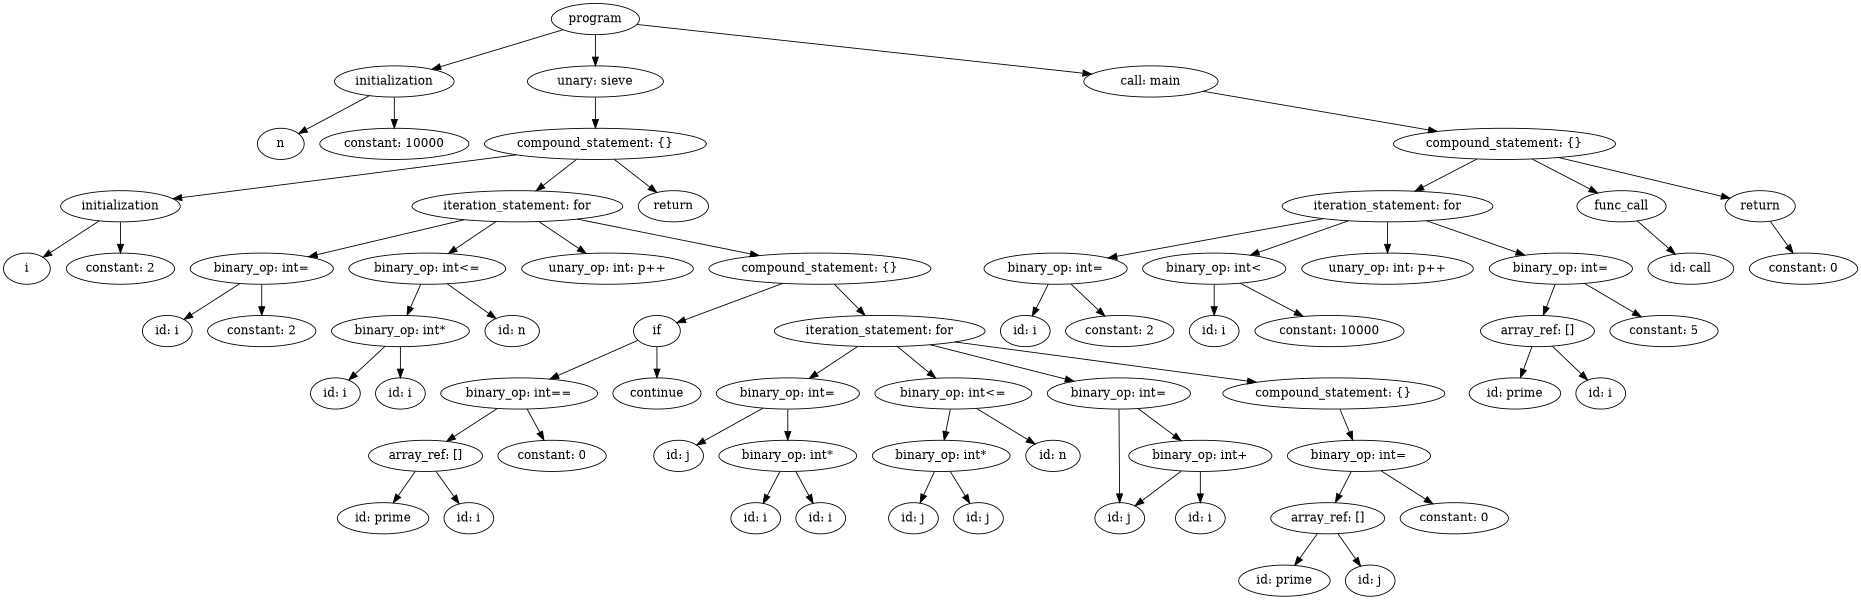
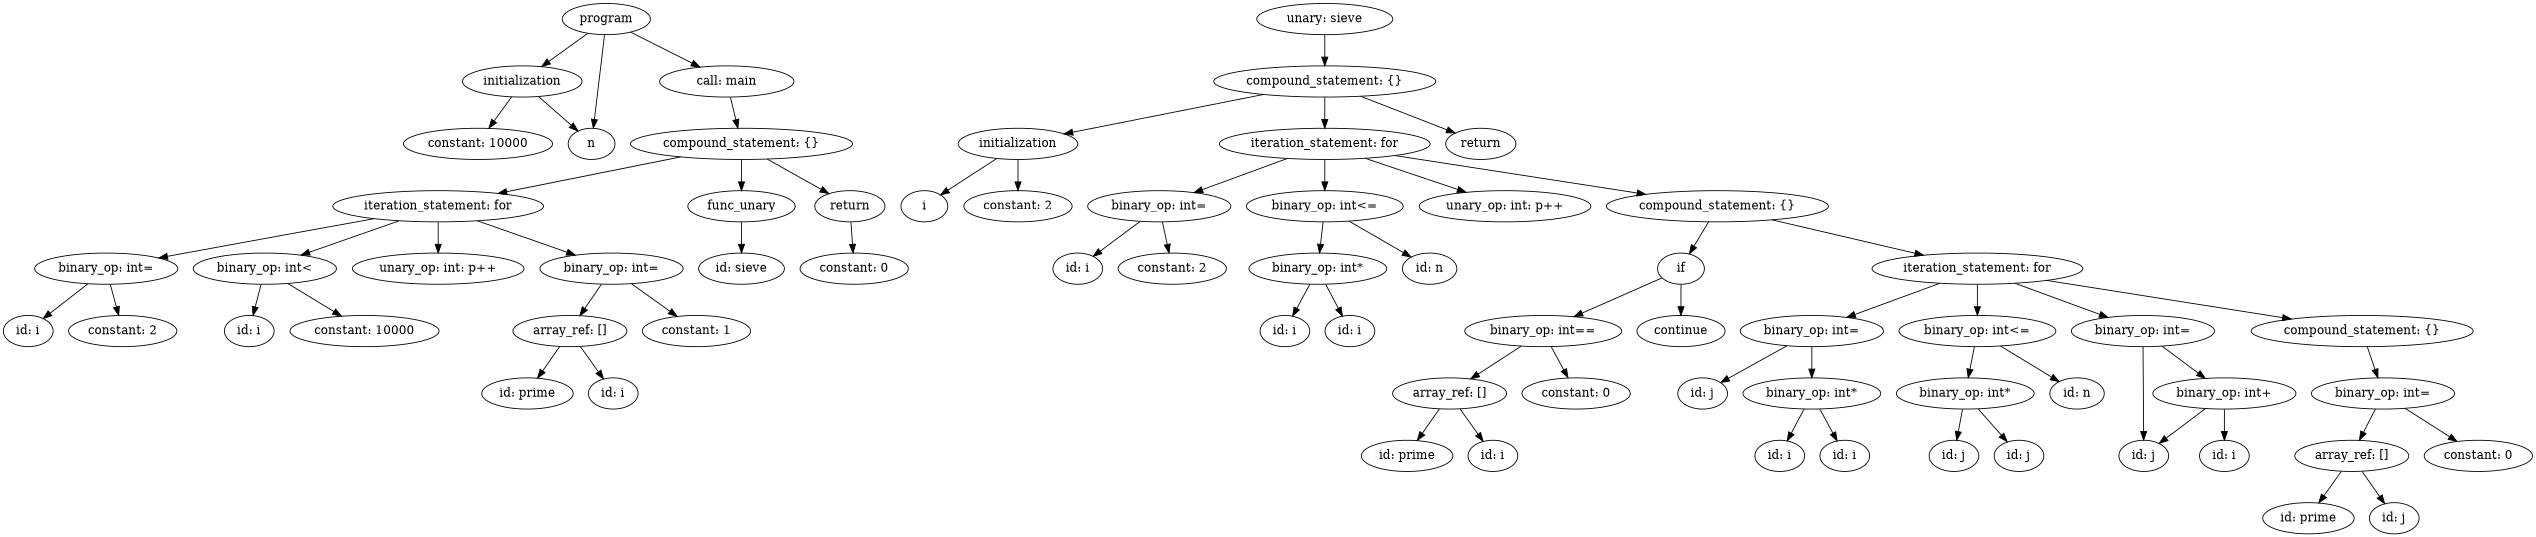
edge "program" -> "unary: sieve": now "program" -> "n"
node "func_call": label "func_call" -> "func_unary"
node "id: call": label "id: call" -> "id: sieve"
node "constant: 5": label "constant: 5" -> "constant: 1"
